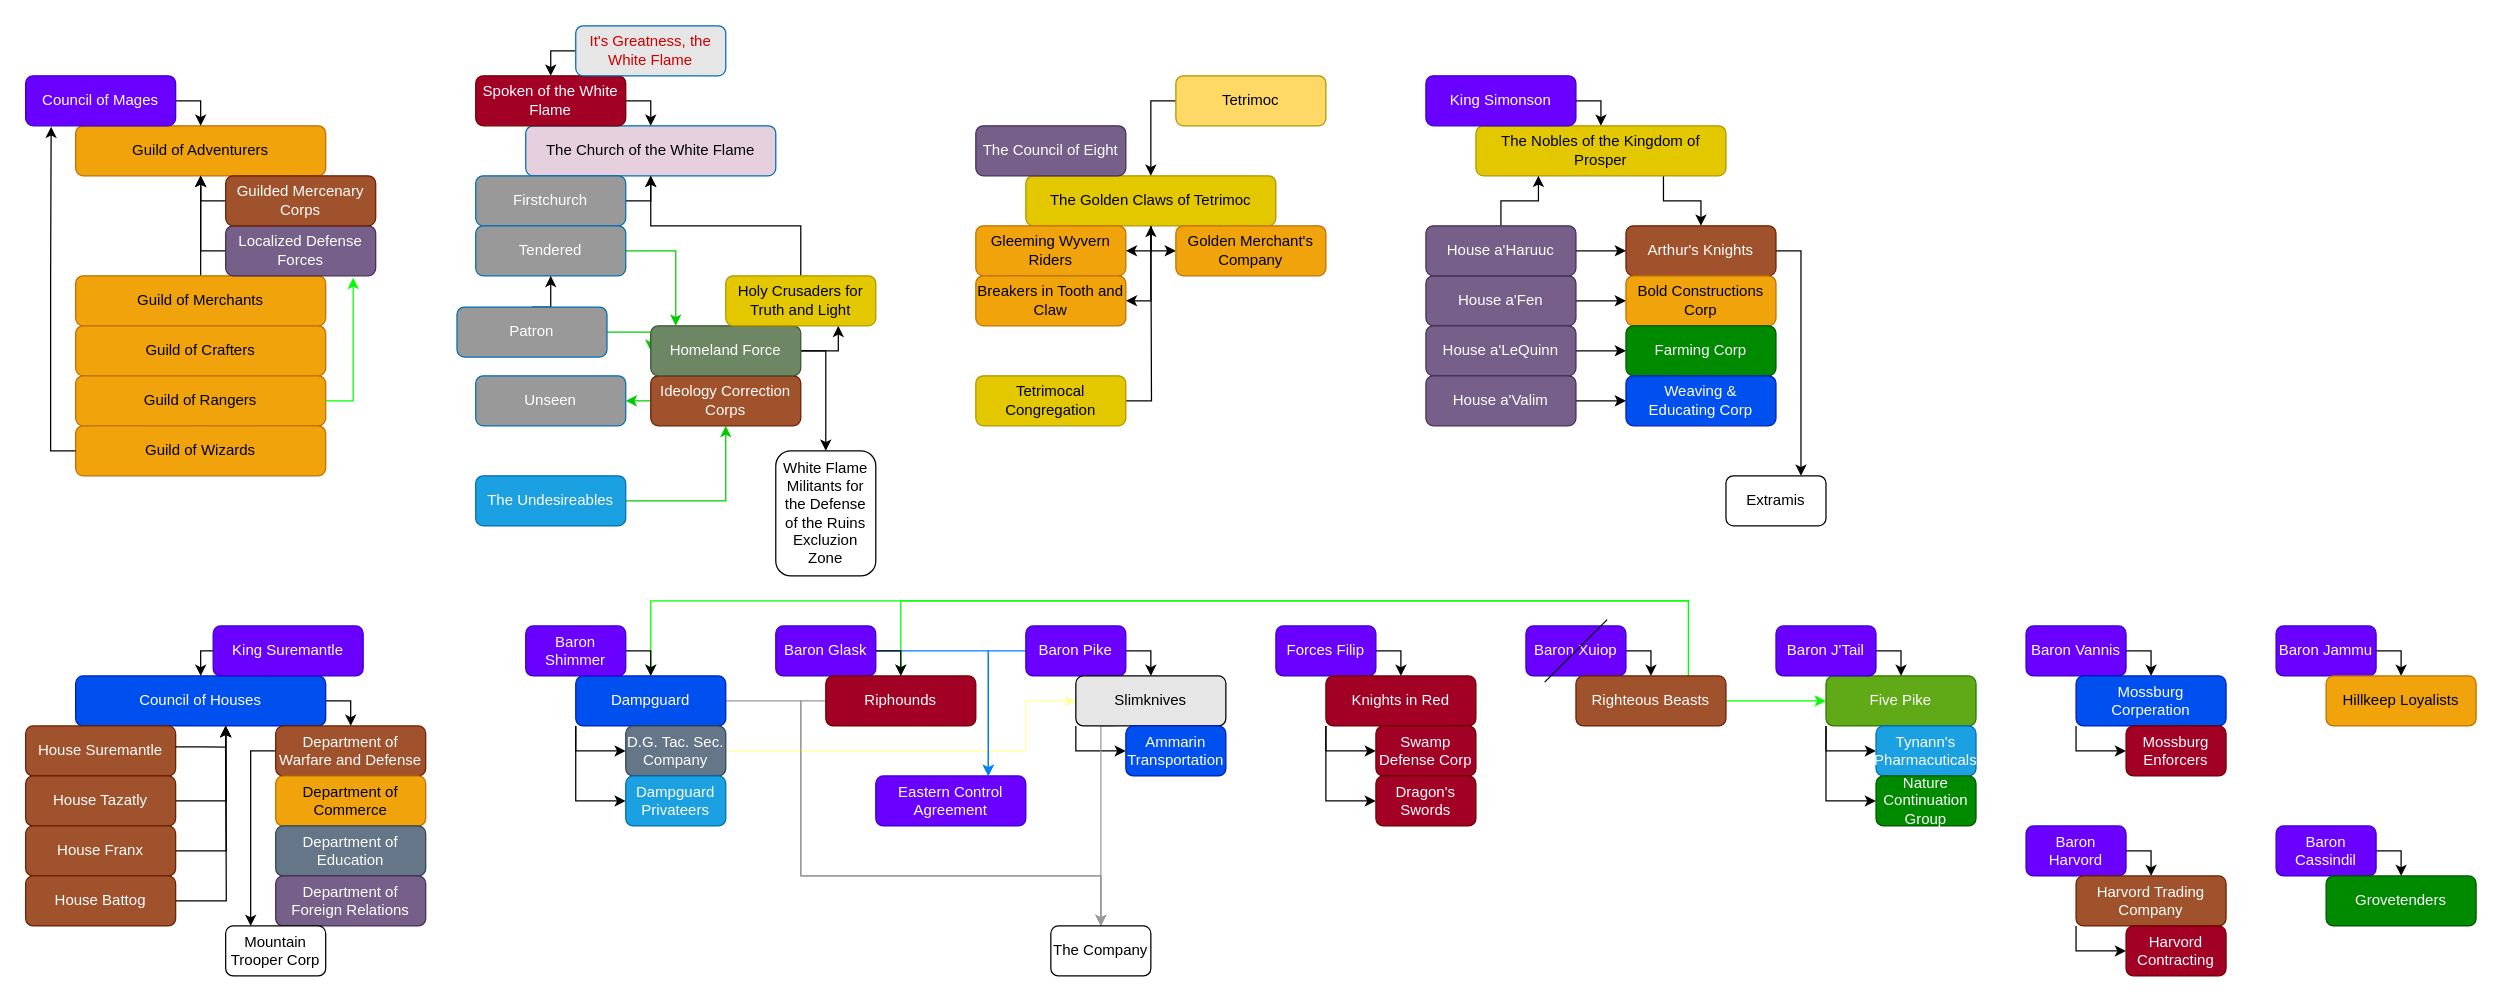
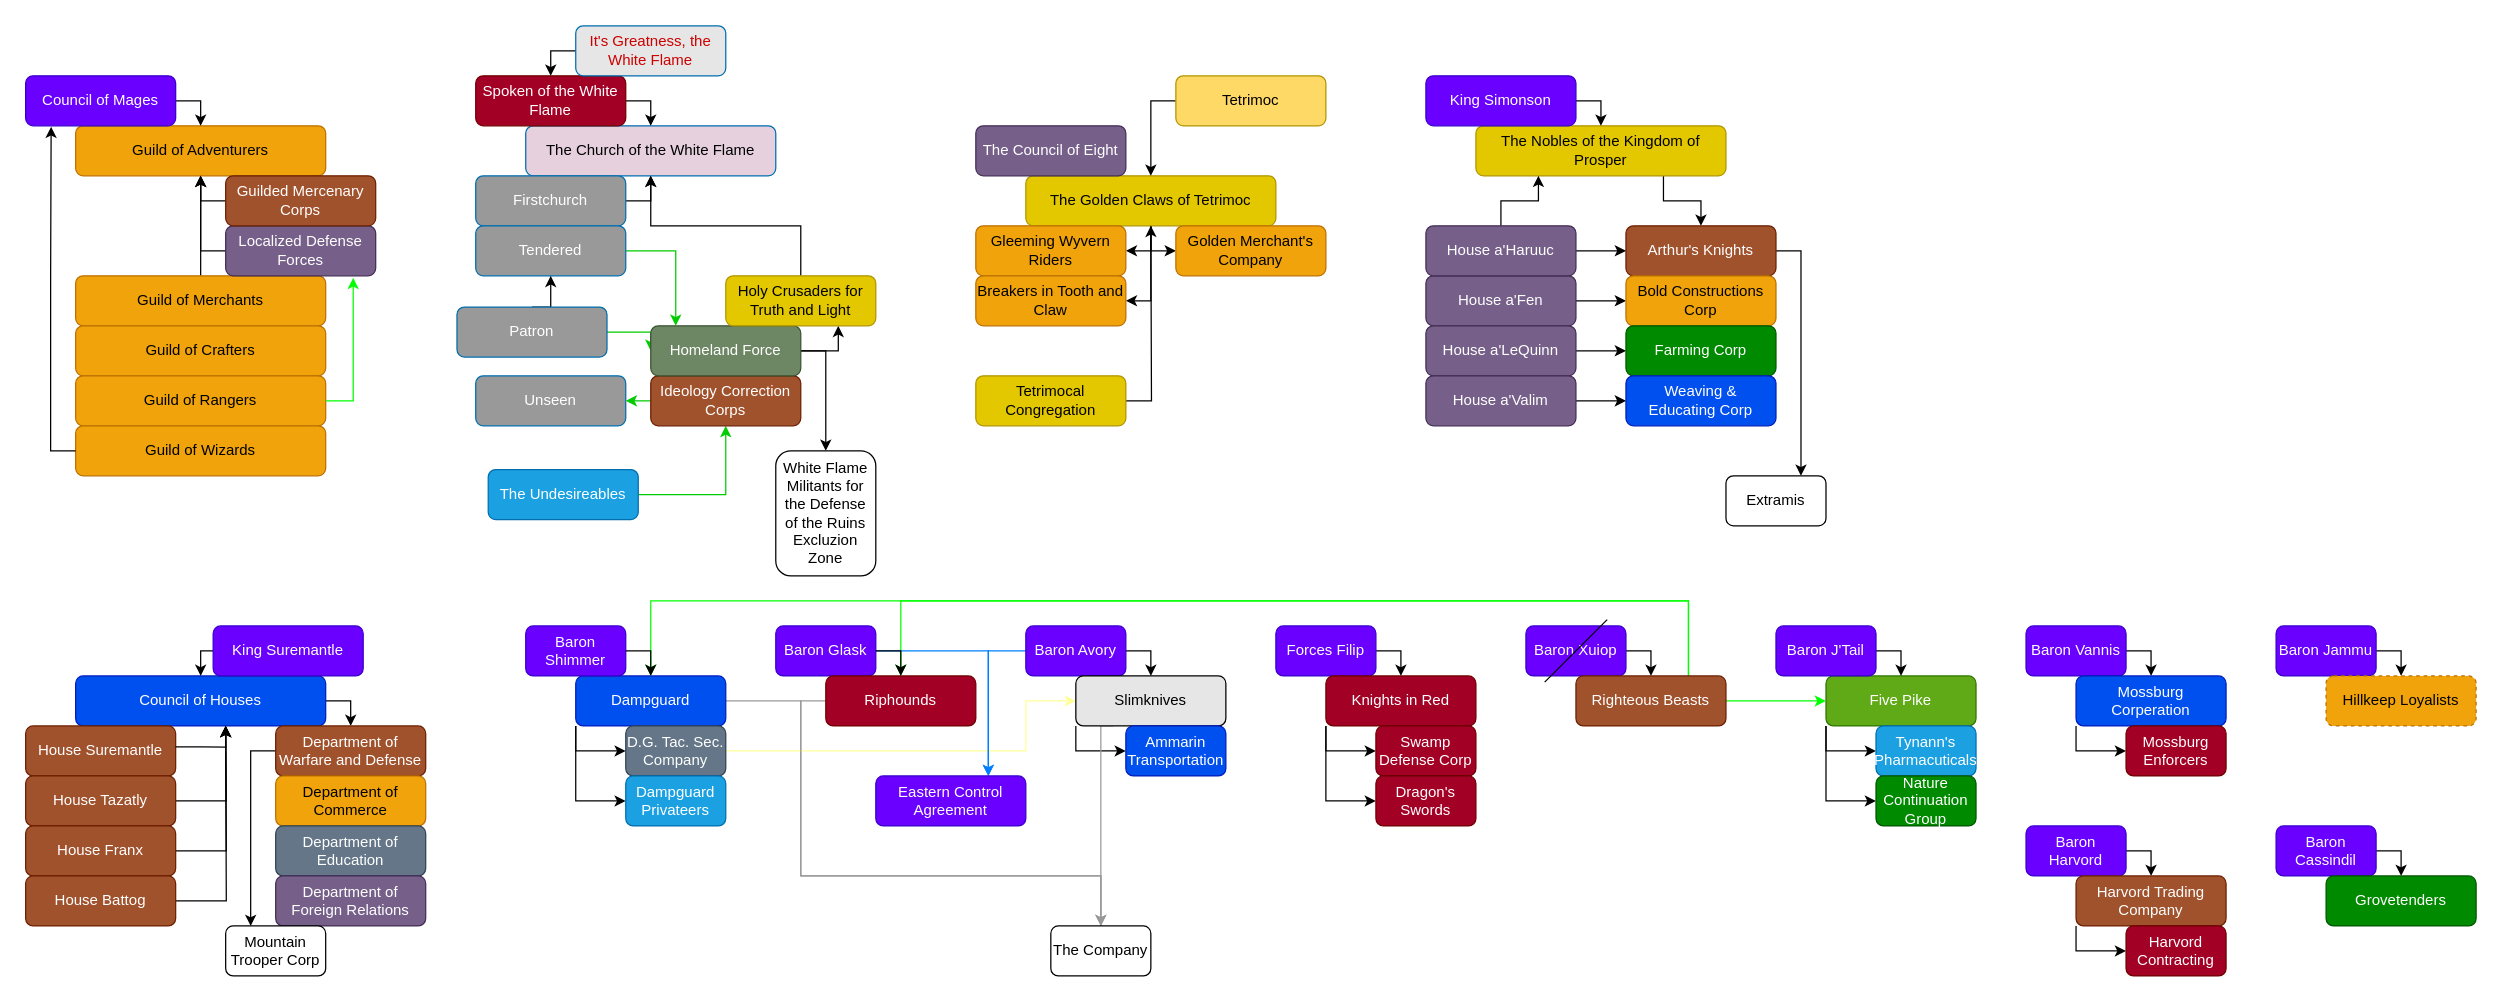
node "The Undesireables": moved (551, 501) -> (563, 494)
node "Baron Pike": label "Baron Pike" -> "Baron Avory"
node "Hillkeep Loyalists": style solid -> dashed
